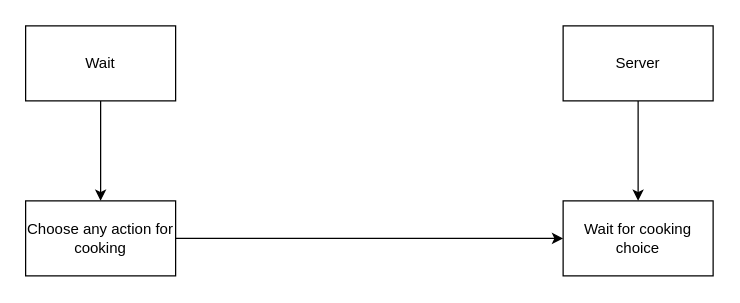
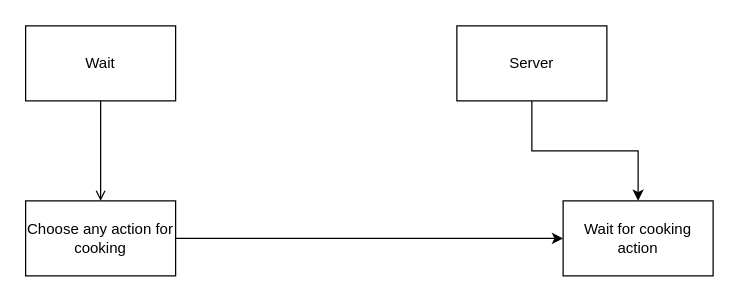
node "Server": moved (638, 63) -> (532, 63)
edge "Wait" -> "Choose any action for cooking": arrowhead classic -> open
node "Wait for cooking choice": label "Wait for cooking choice" -> "Wait for cooking action"
